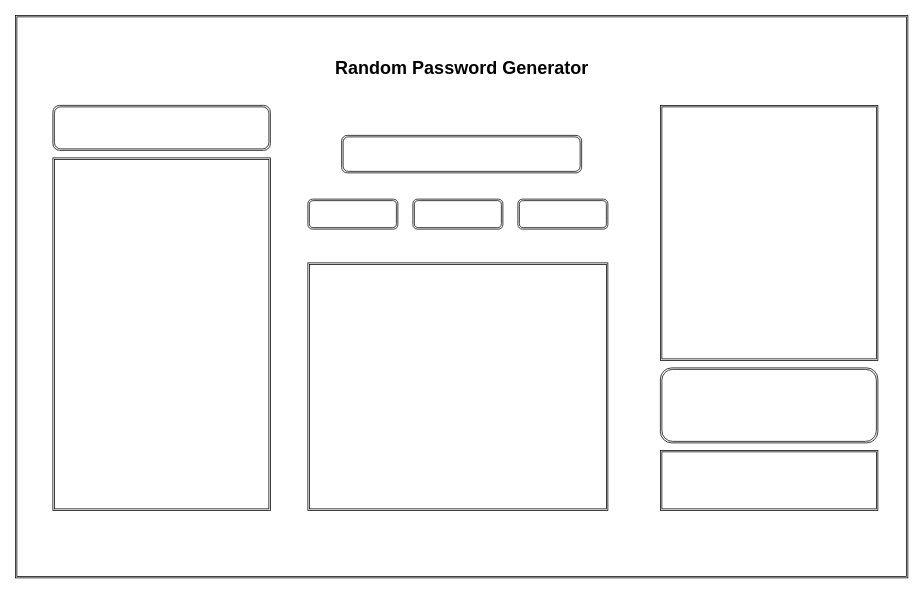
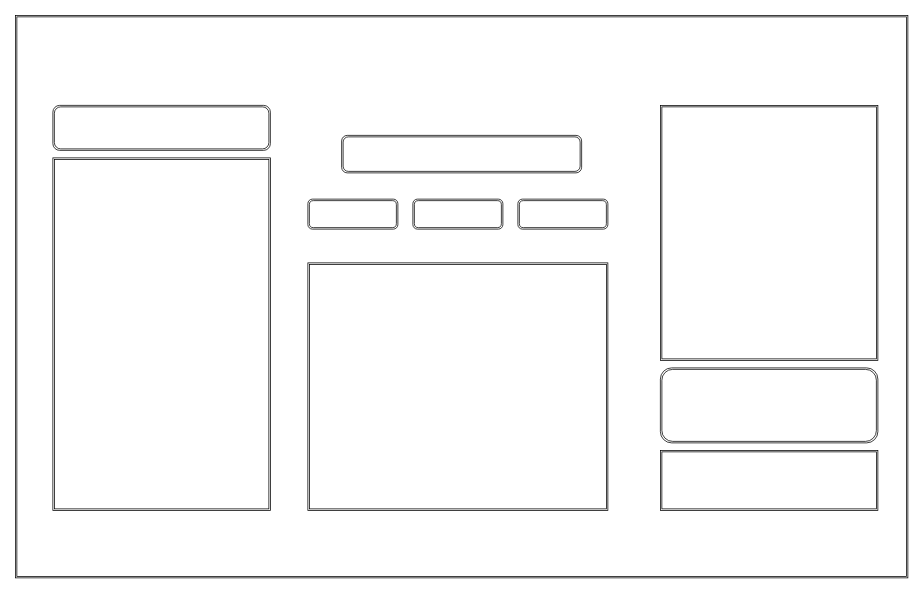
node "Random Password Generator": removed
